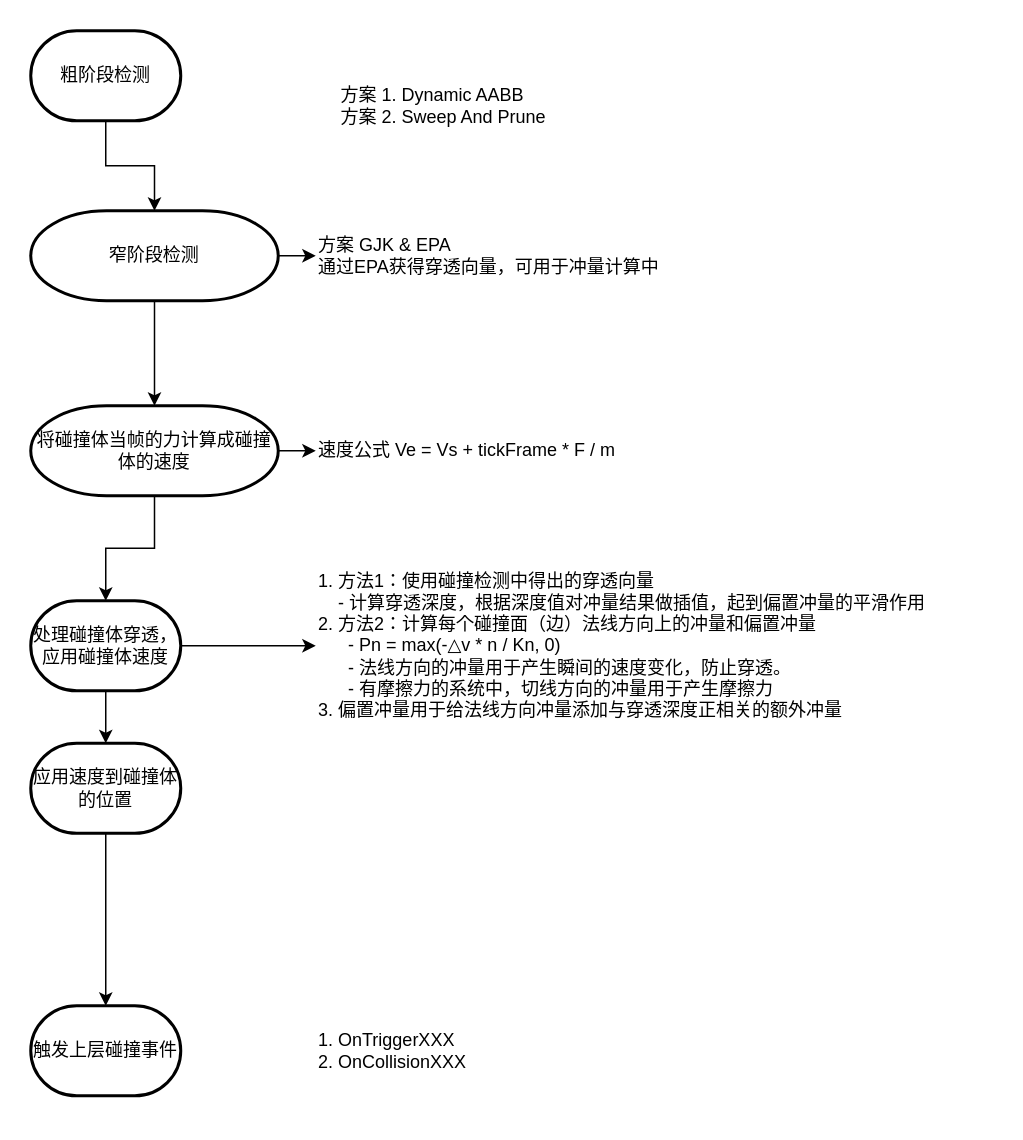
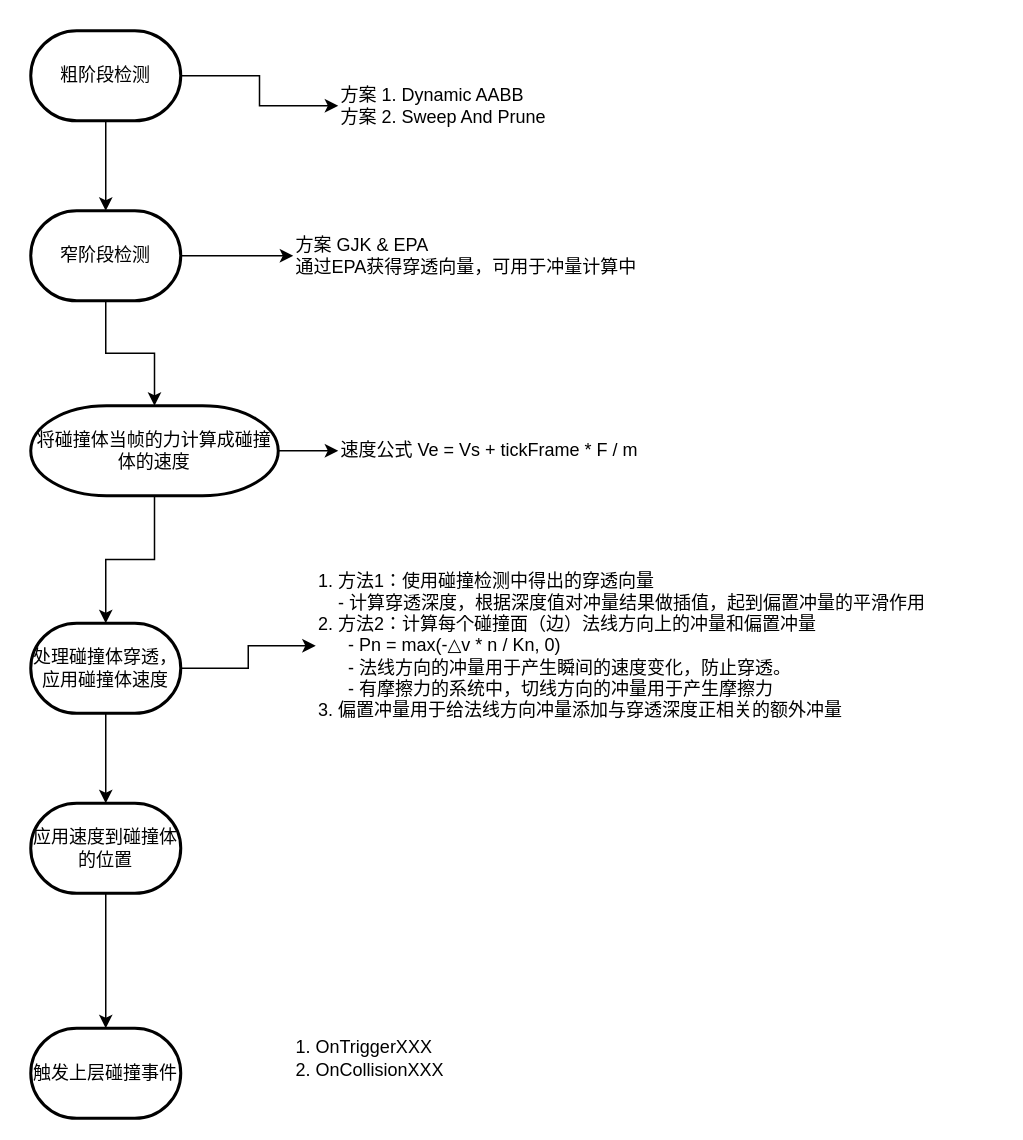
edge "粗阶段检测" -> "方案 1. Dynamic AABB 方案 2. Sweep And Prune": added
node "窄阶段检测": size 248x90 -> 150x90
node "方案 GJK & EPA 通过EPA获得穿透向量，可用于冲量计算中": moved (518, 256) -> (496, 256)
node "速度公式 Ve = Vs + tickFrame * F / m": moved (488, 451) -> (511, 451)
node "处理碰撞体穿透，应用碰撞体速度": moved (106, 646) -> (106, 668)
node "应用速度到碰撞体的位置": moved (106, 788) -> (106, 848)
node "触发上层碰撞事件": moved (106, 1051) -> (106, 1073)
node "1. OnTriggerXXX 2. OnCollisionXXX": moved (473, 1051) -> (451, 1058)
